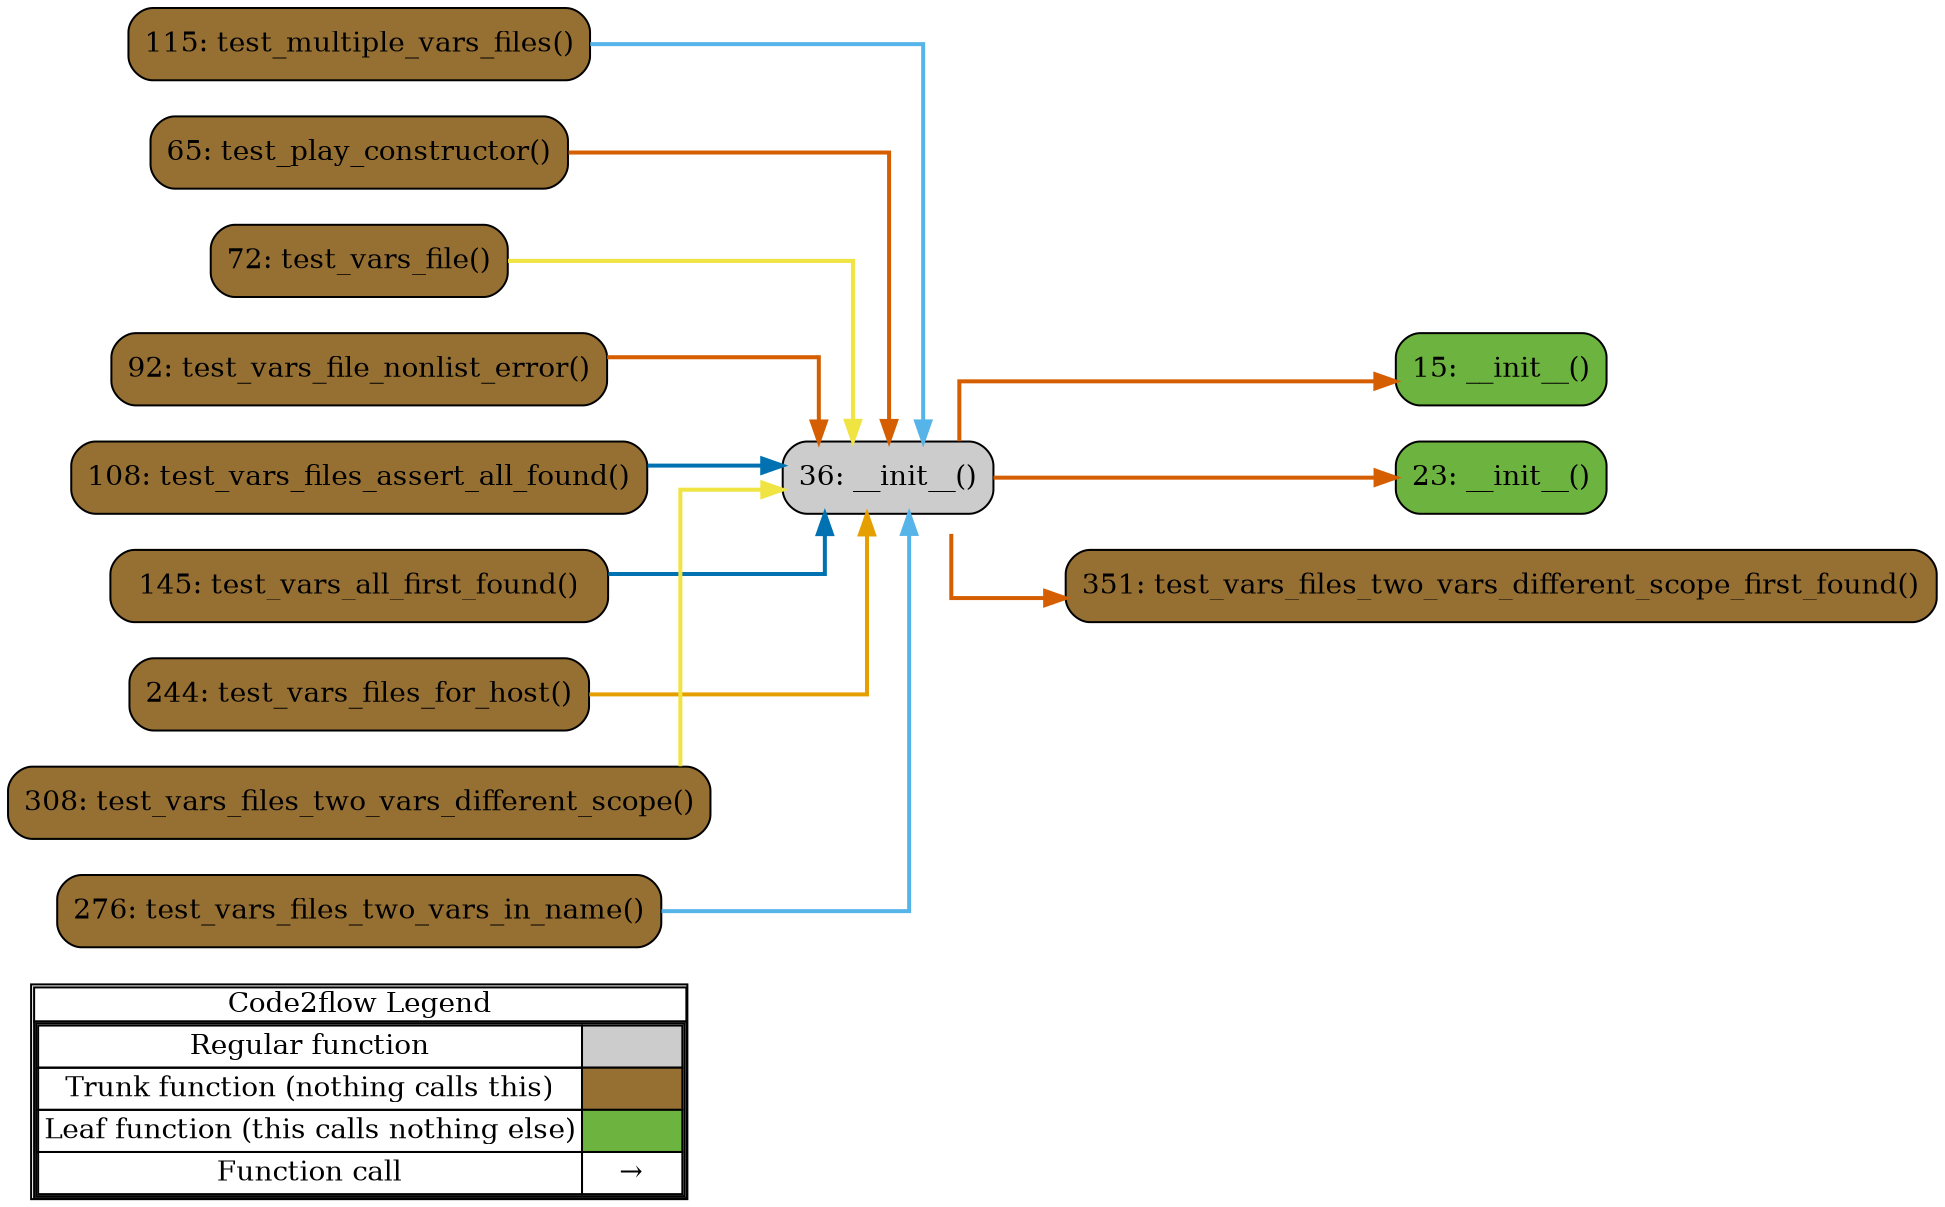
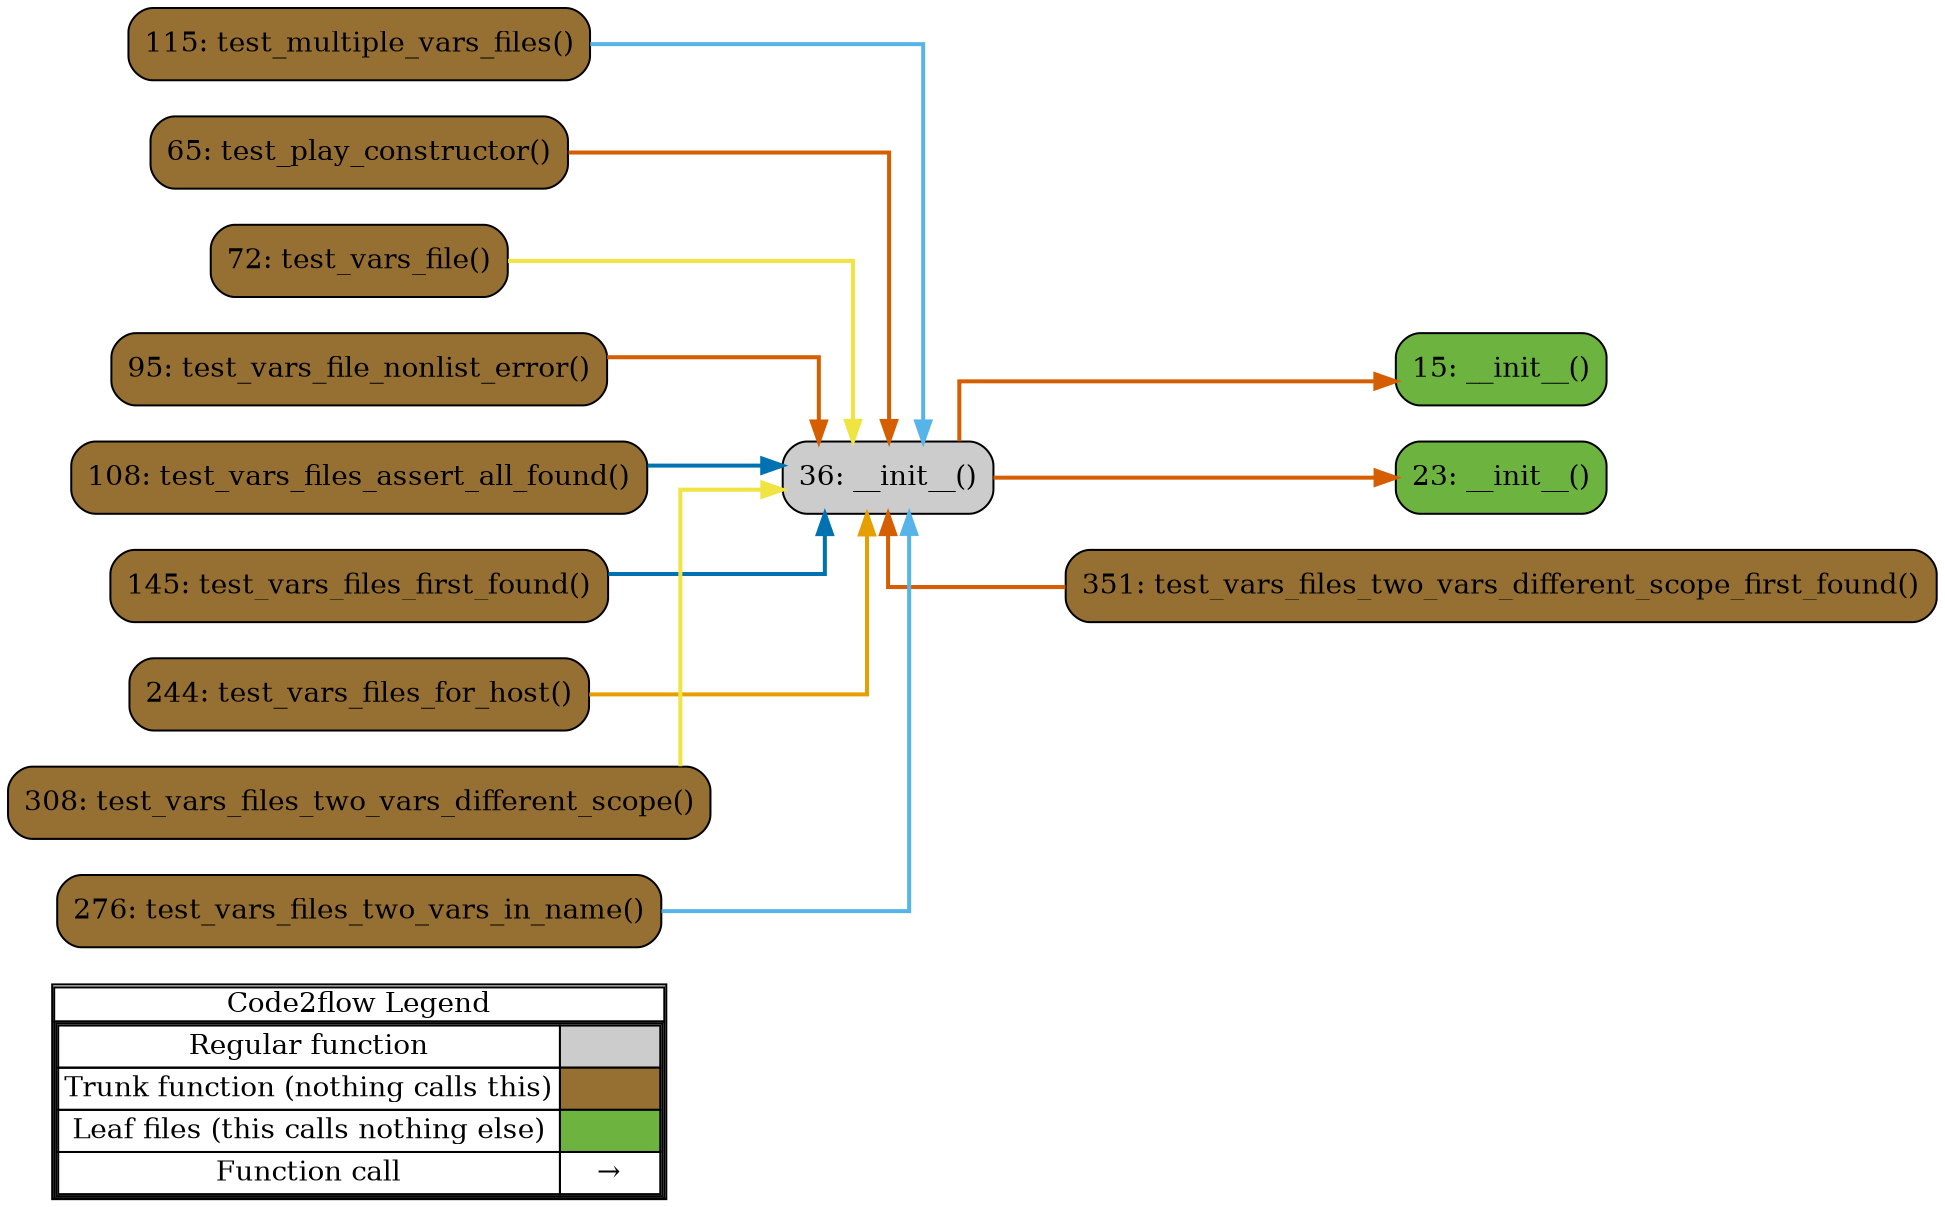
node "92: test_vars_file_nonlist_error()": label "92: test_vars_file_nonlist_error()" -> "95: test_vars_file_nonlist_error()"
node "145: test_vars_all_first_found()": label "145: test_vars_all_first_found()" -> "145: test_vars_files_first_found()"
edge "36: __init__()" -> "351: test_vars_files_two_vars_different_scope_first_found()": reversed
node "Code2flow Legend": text "Leaf function (this calls nothing else)" -> "Leaf files (this calls nothing else)"
